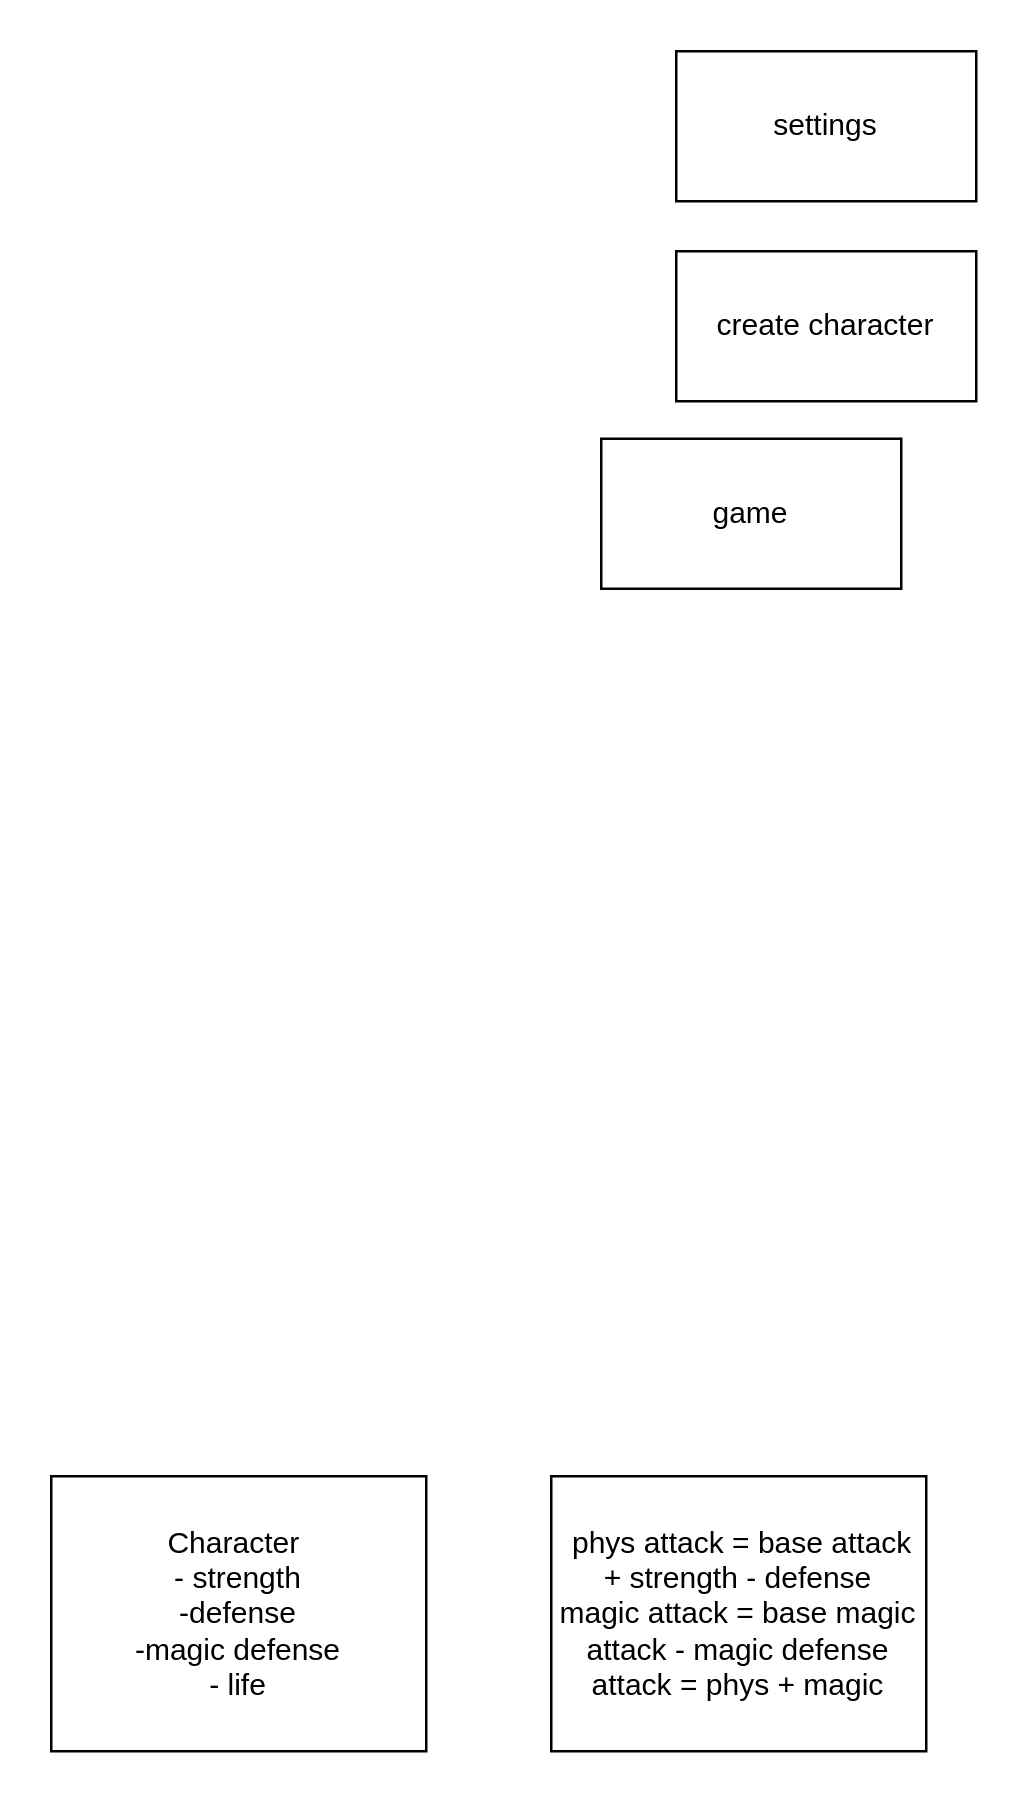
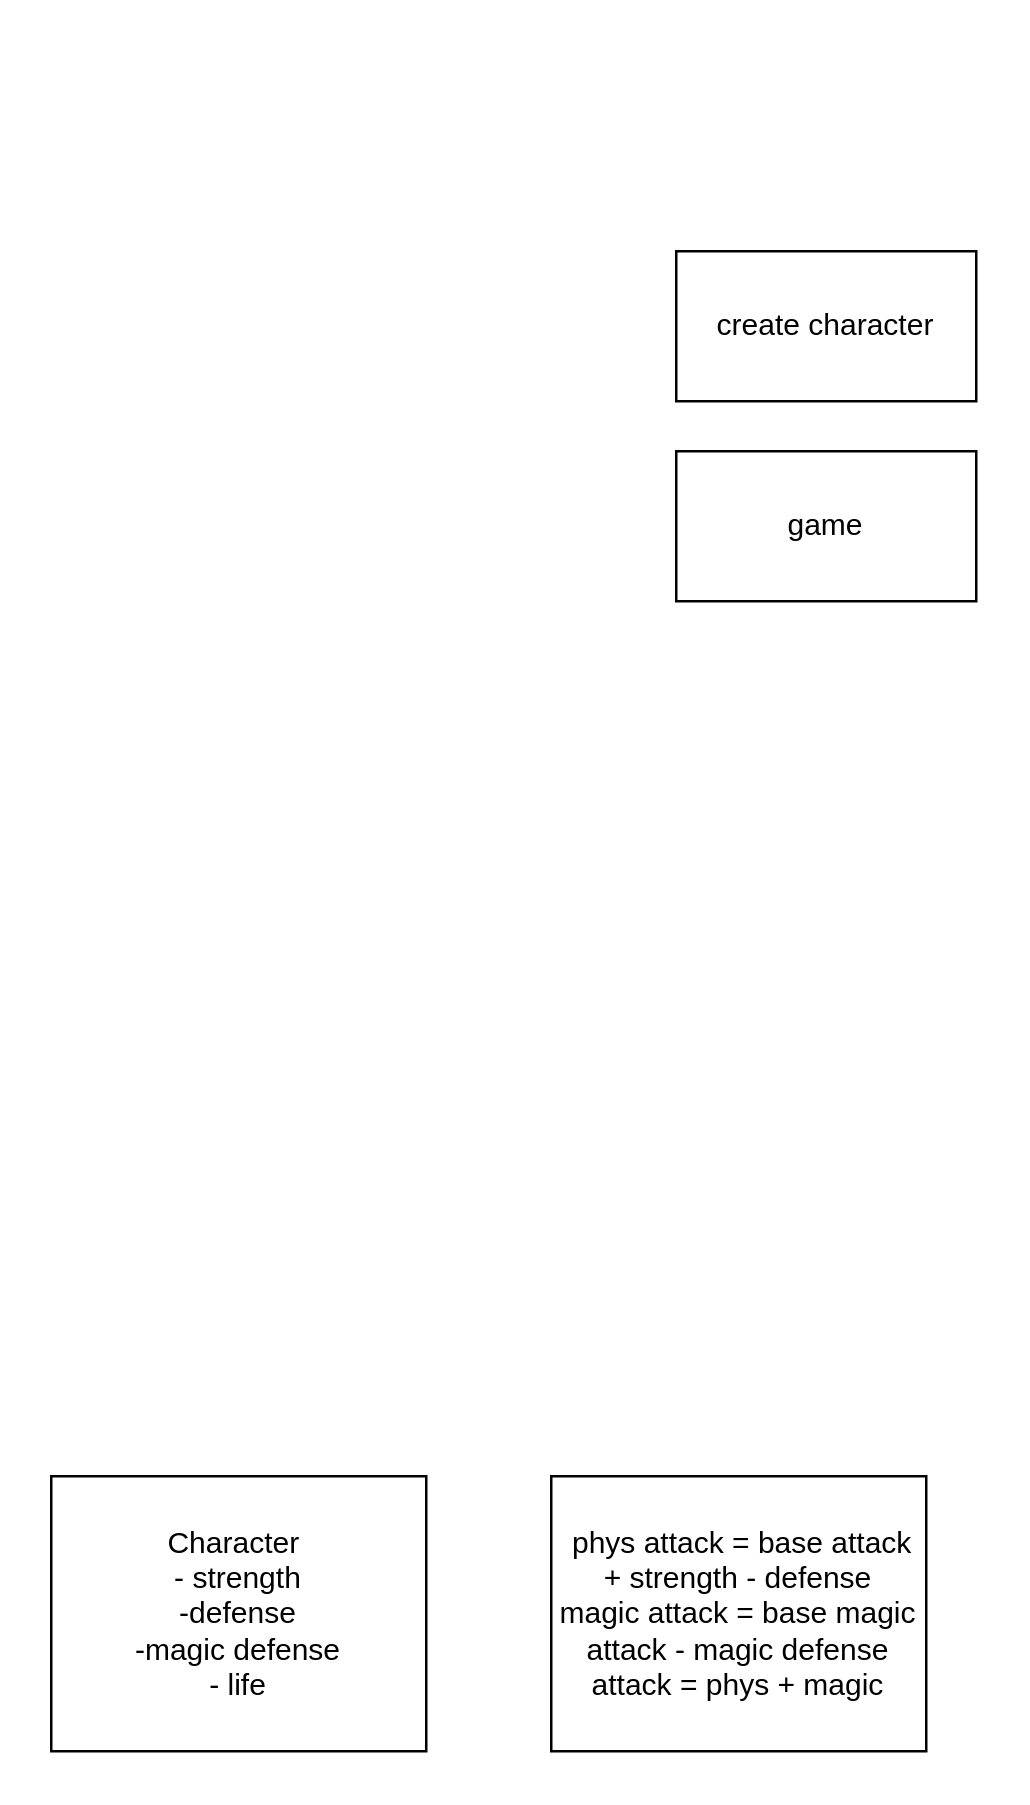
node "settings": removed
node "game": moved (751, 514) -> (826, 526)
